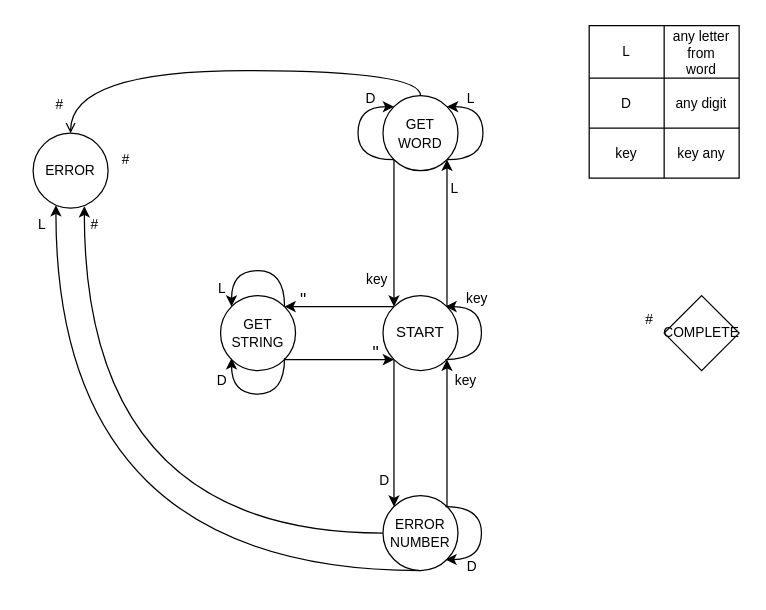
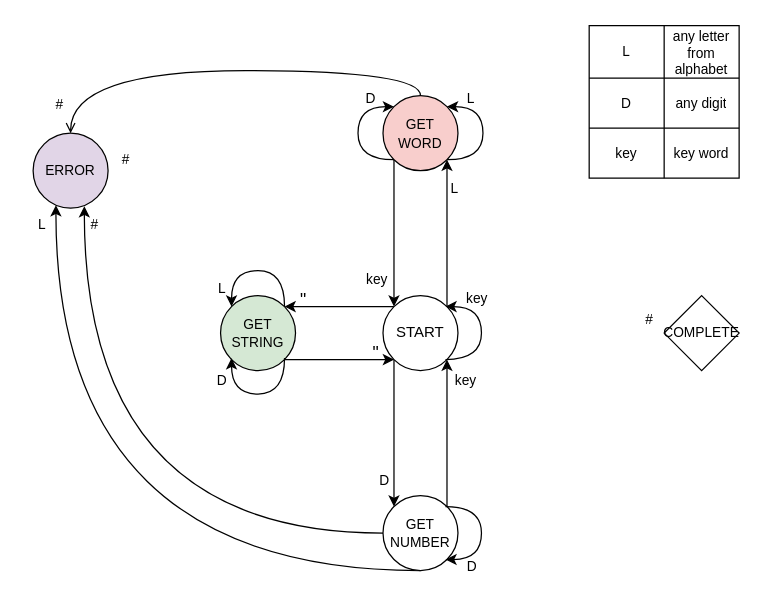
node "any letter from word": label "any letter from word" -> "any letter from alphabet"
node "GET WORD": fillcolor #ffffff -> #f8cecc
node "key any": label "key any" -> "key word"
node "ERROR": fillcolor #ffffff -> #e1d5e7
node "GET STRING": fillcolor #ffffff -> #d5e8d4
node "ERROR NUMBER": label "ERROR NUMBER" -> "GET NUMBER"
